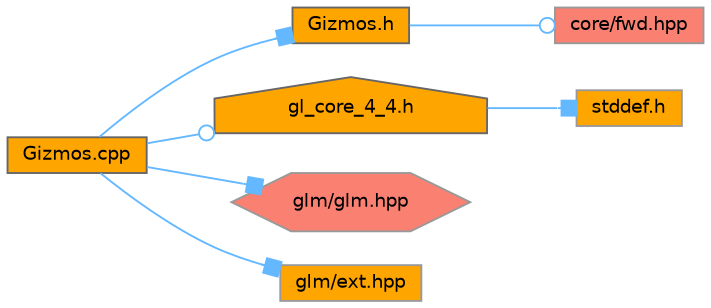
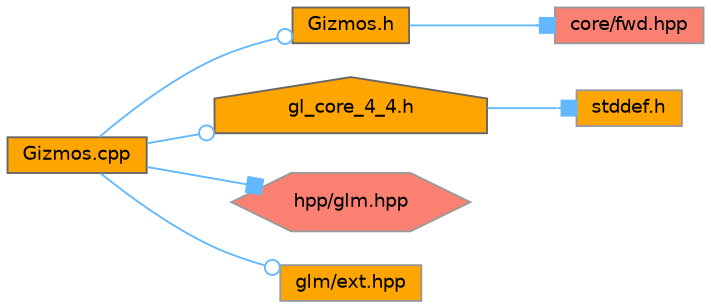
edge "Gizmos.h" -> "core/fwd.hpp": arrowhead odot -> box
edge "Gizmos.cpp" -> "Gizmos.h": arrowhead box -> odot
node "glm/glm.hpp": label "glm/glm.hpp" -> "hpp/glm.hpp"
edge "Gizmos.cpp" -> "glm/ext.hpp": arrowhead box -> odot
